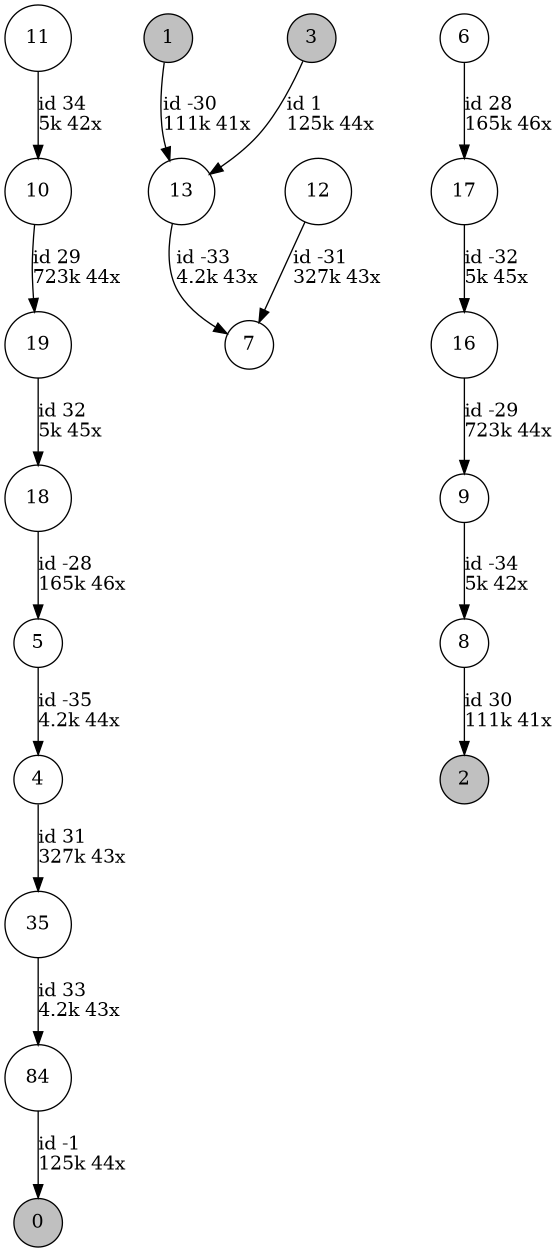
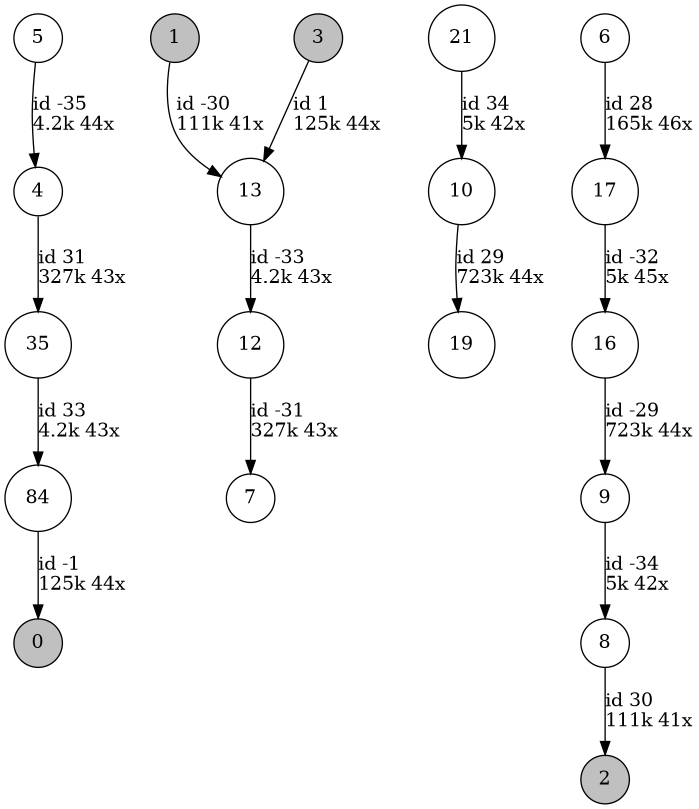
node "11": label "11" -> "21"
edge "13" -> "7": now "13" -> "12"
node "18": removed
